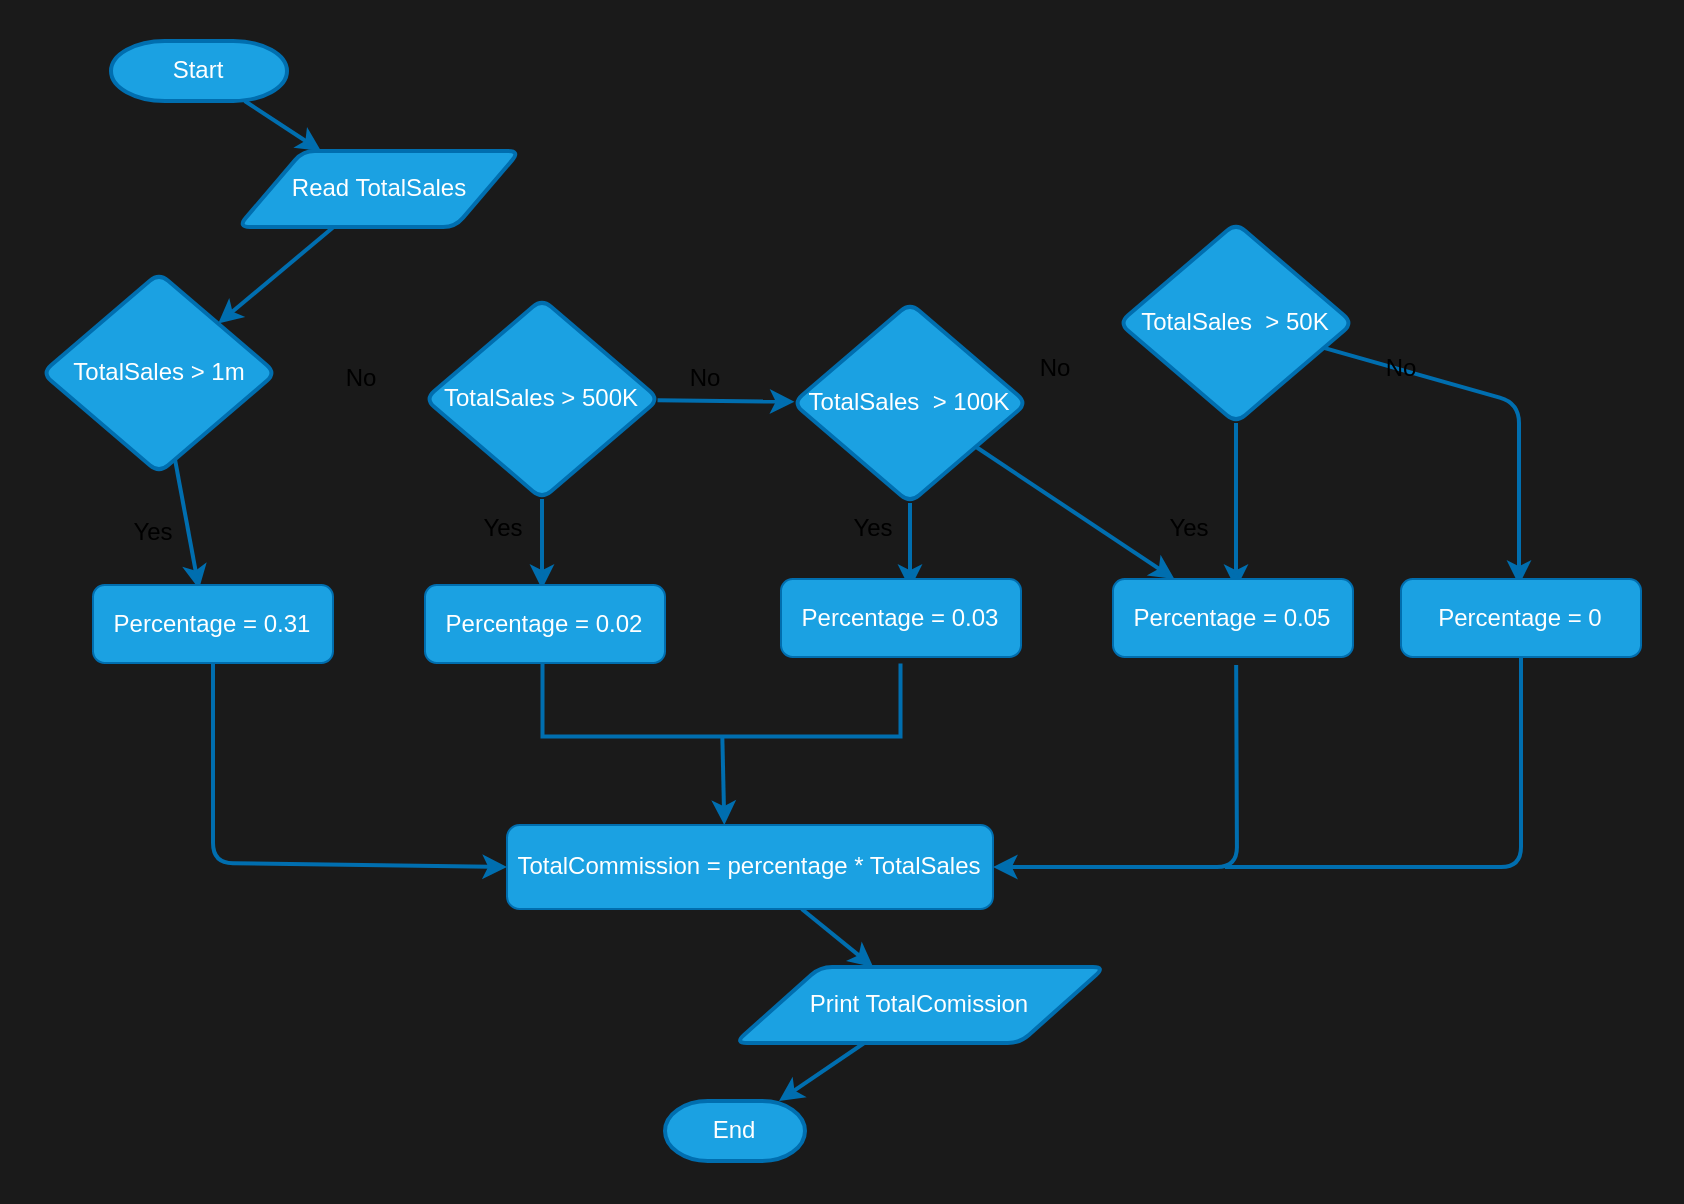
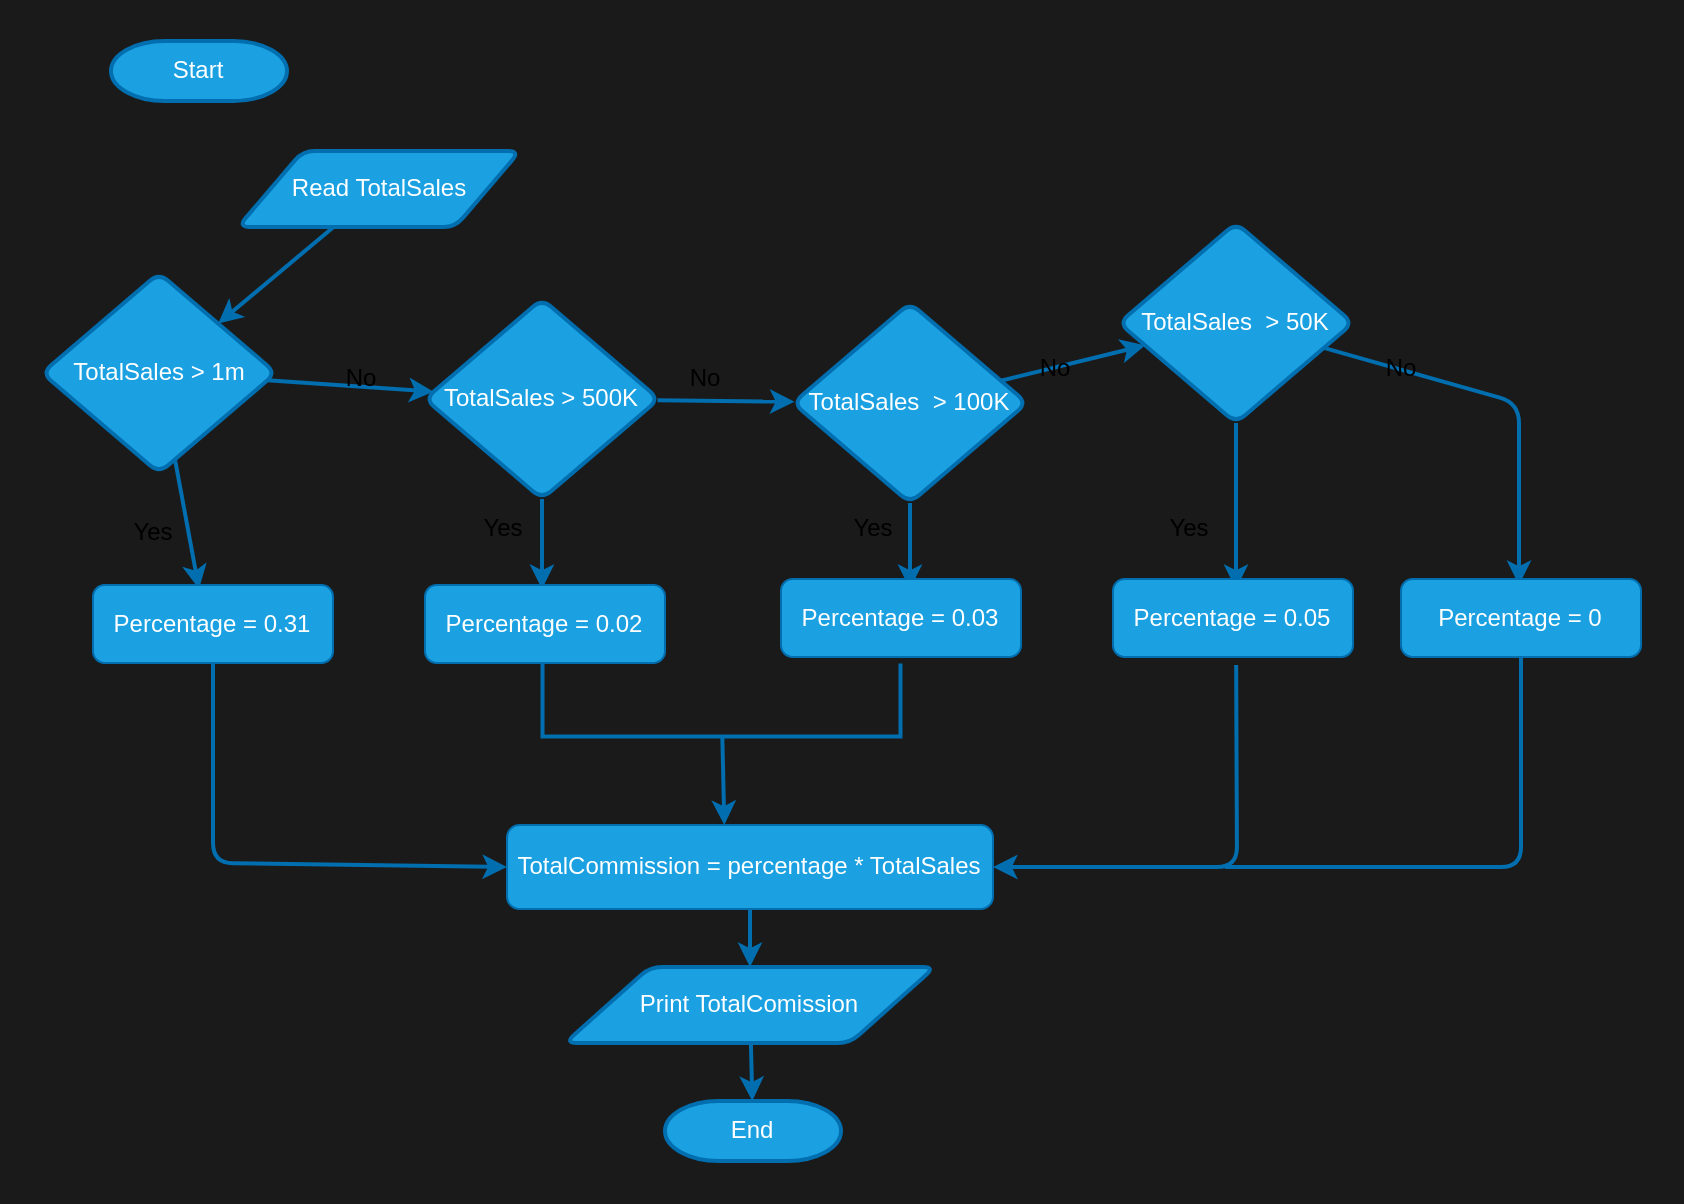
edge "Start" -> "Read TotalSales": removed
edge "TotalSales > 1m" -> "TotalSales > 500K": added
edge "TotalSales > 100K" -> "Percentage = 0.05": now "TotalSales > 100K" -> "TotalSales > 50K"
node "Print TotalComission": moved (920, 1005) -> (750, 1005)
node "End": size 140x60 -> 176x60
